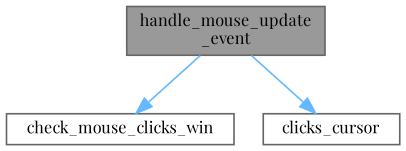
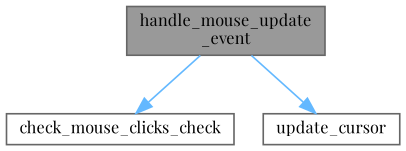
node "check_mouse_clicks_win": label "check_mouse_clicks_win" -> "check_mouse_clicks_check"
node "clicks_cursor": label "clicks_cursor" -> "update_cursor"
